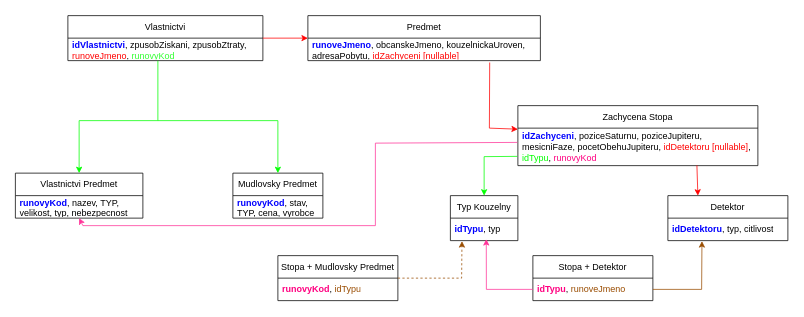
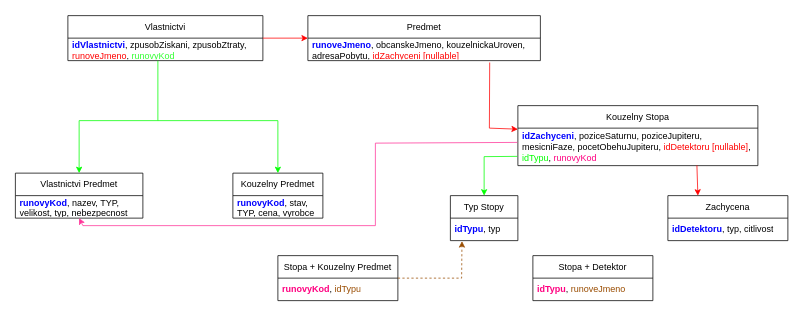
node "Zachycena Stopa": label "Zachycena Stopa" -> "Kouzelny Stopa"
node "Mudlovsky Predmet": label "Mudlovsky Predmet" -> "Kouzelny Predmet"
node "Typ Kouzelny": label "Typ Kouzelny" -> "Typ Stopy"
node "Detektor": label "Detektor" -> "Zachycena"
node "Stopa + Mudlovsky Predmet": label "Stopa + Mudlovsky Predmet" -> "Stopa + Kouzelny Predmet"
edge "idTypu, runoveJmeno" -> "idTypu, typ": removed
edge "idTypu, runoveJmeno" -> "idDetektoru, typ, citlivost": removed
